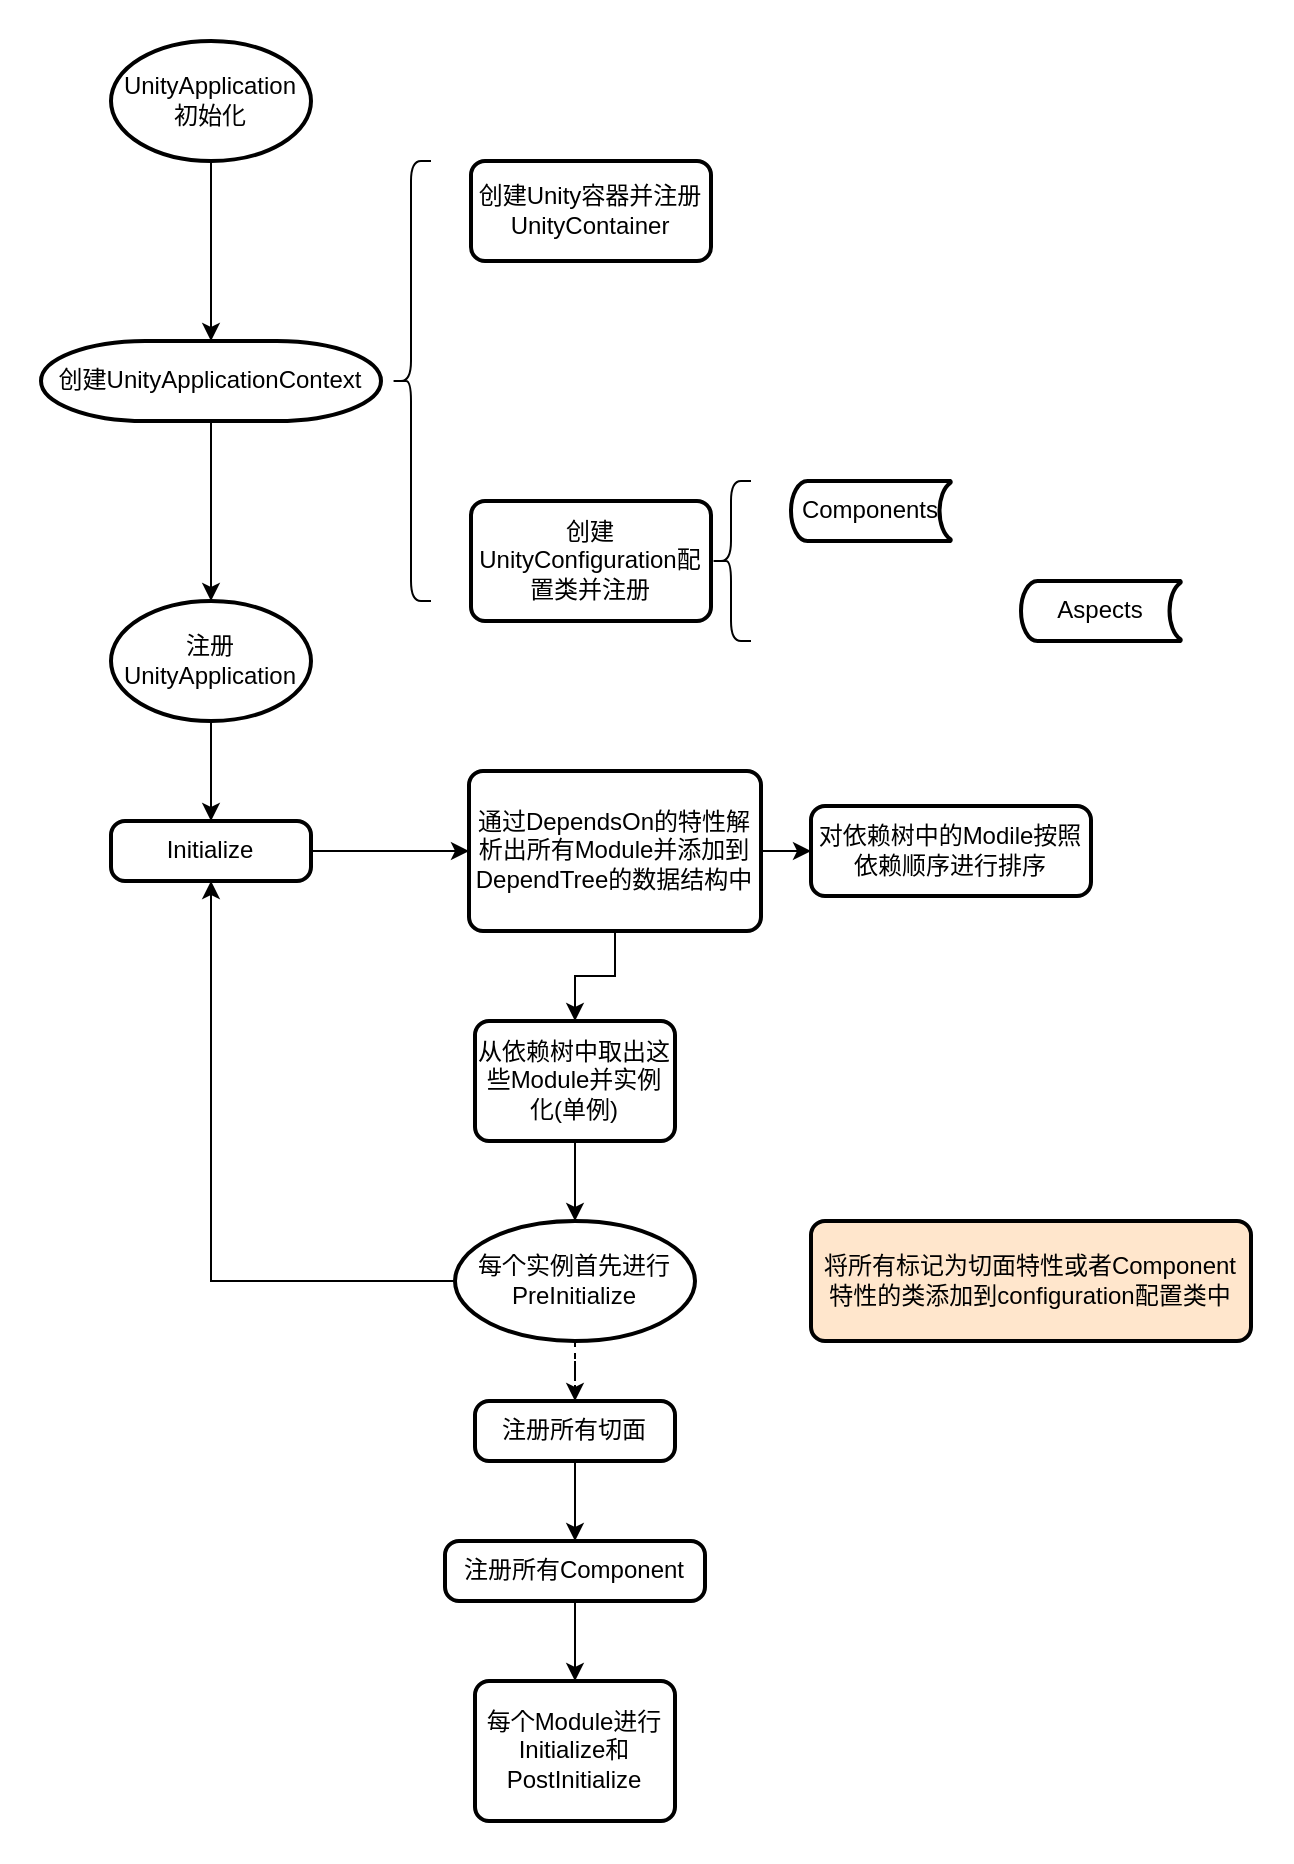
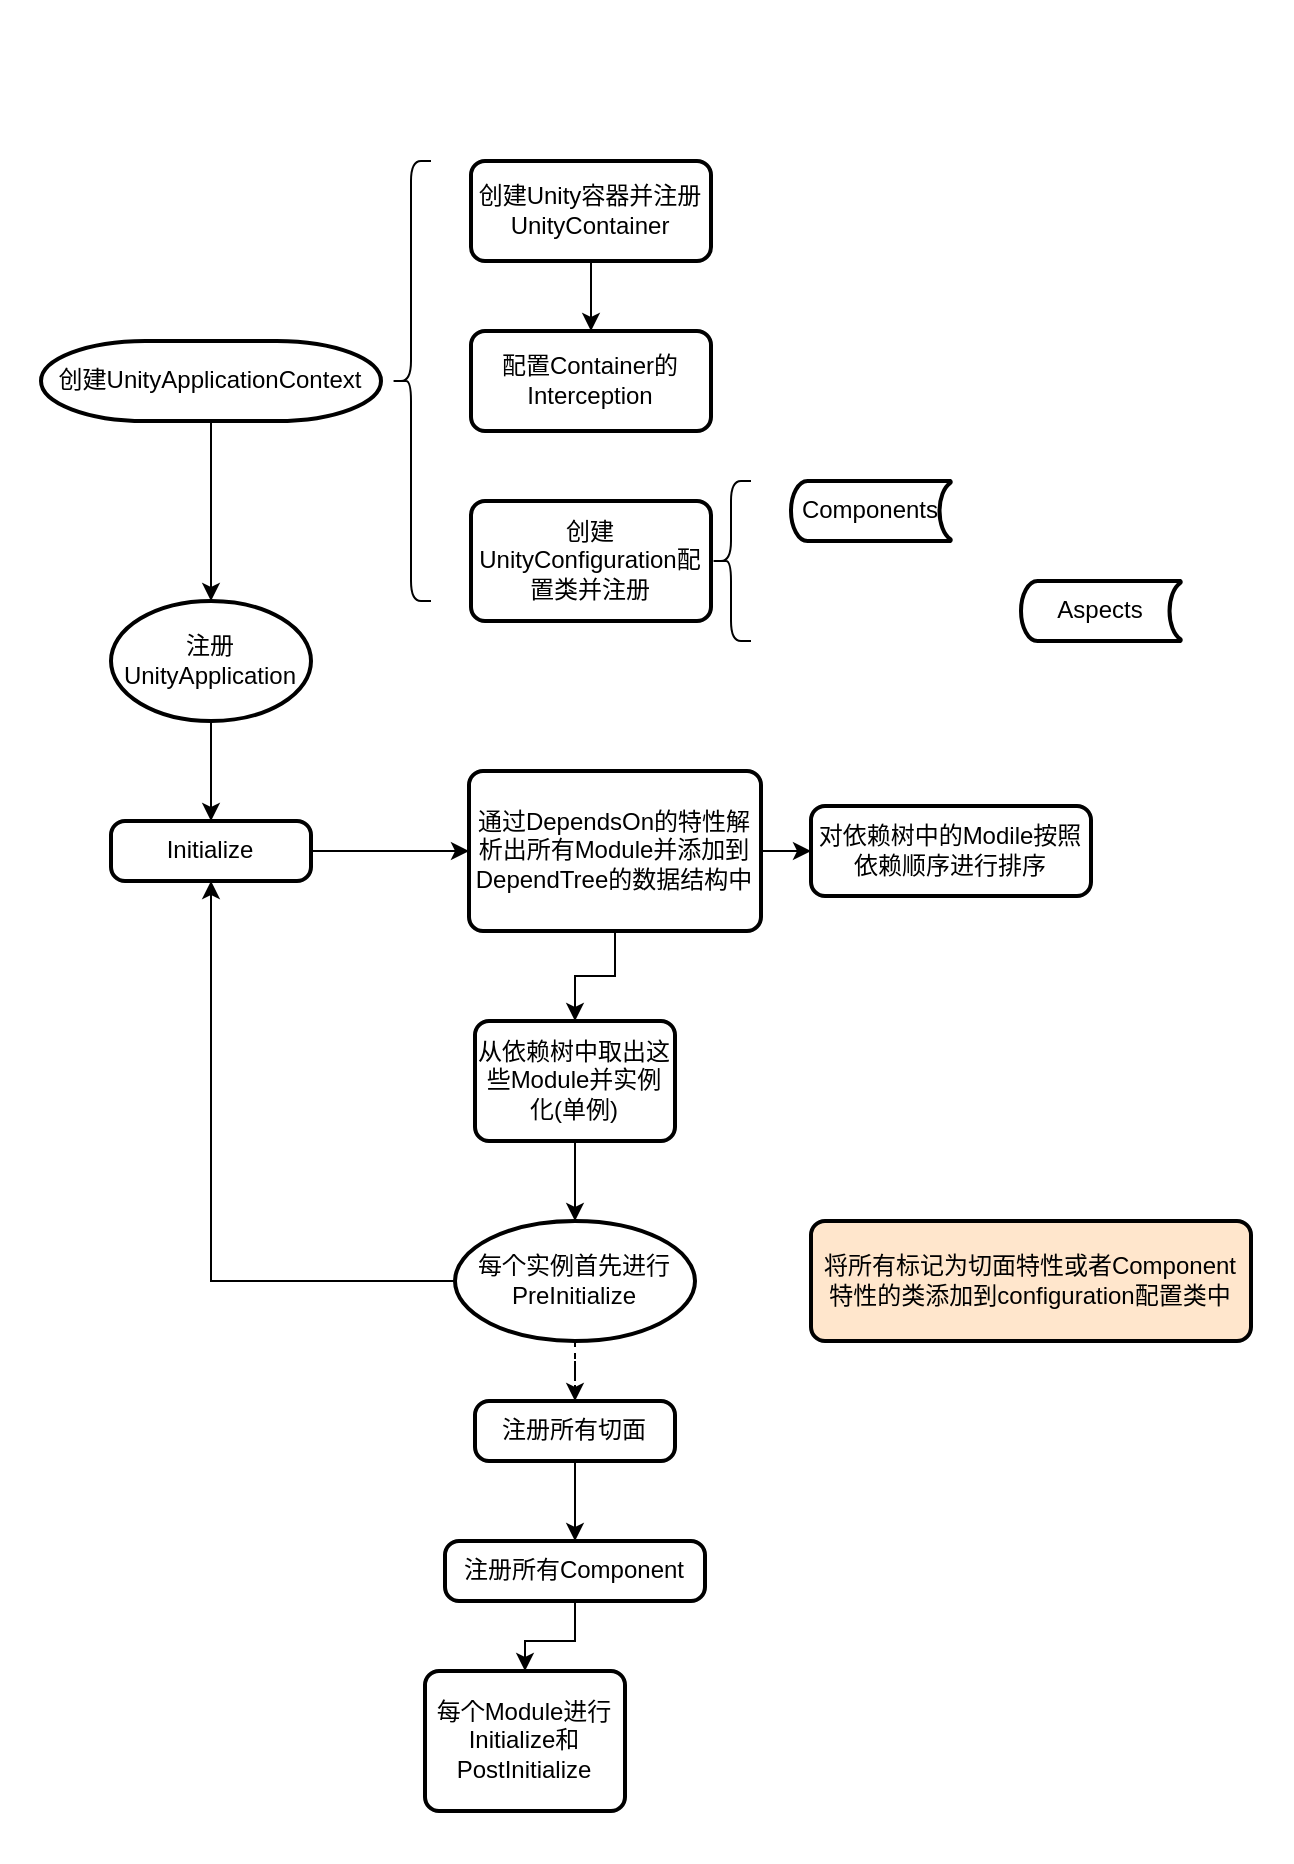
node "UnityApplication初始化": removed
edge "UnityApplication初始化" -> "创建UnityApplicationContext": removed
edge "创建Unity容器并注册UnityContainer" -> "配置Container的Interception": added
node "配置Container的Interception": added
node "每个Module进行Initialize和PostInitialize": moved (575, 1751) -> (525, 1741)
